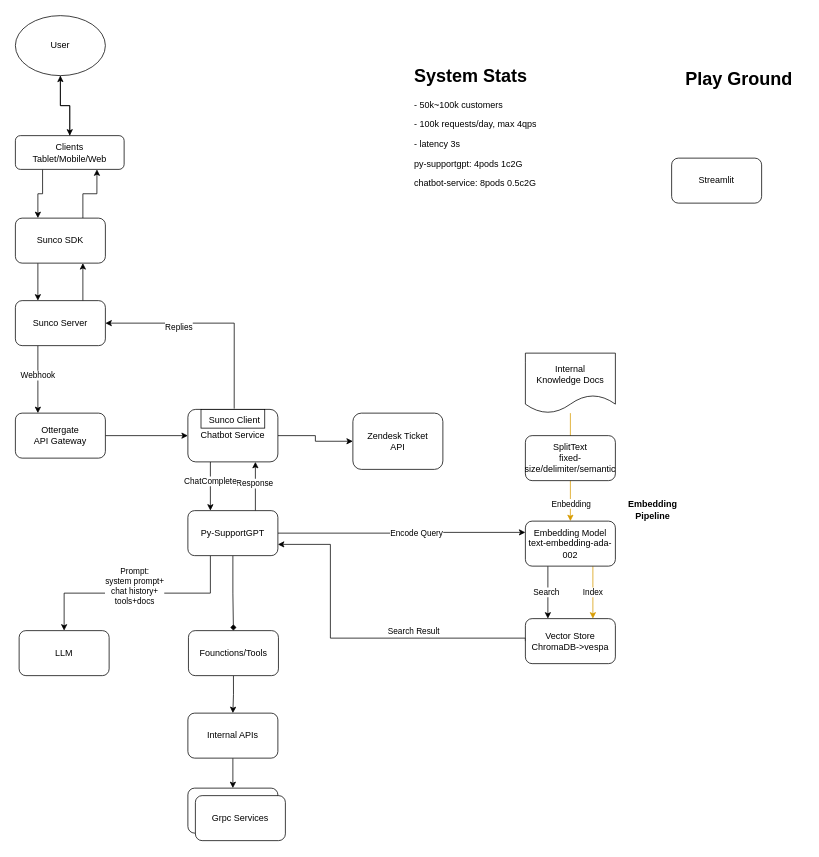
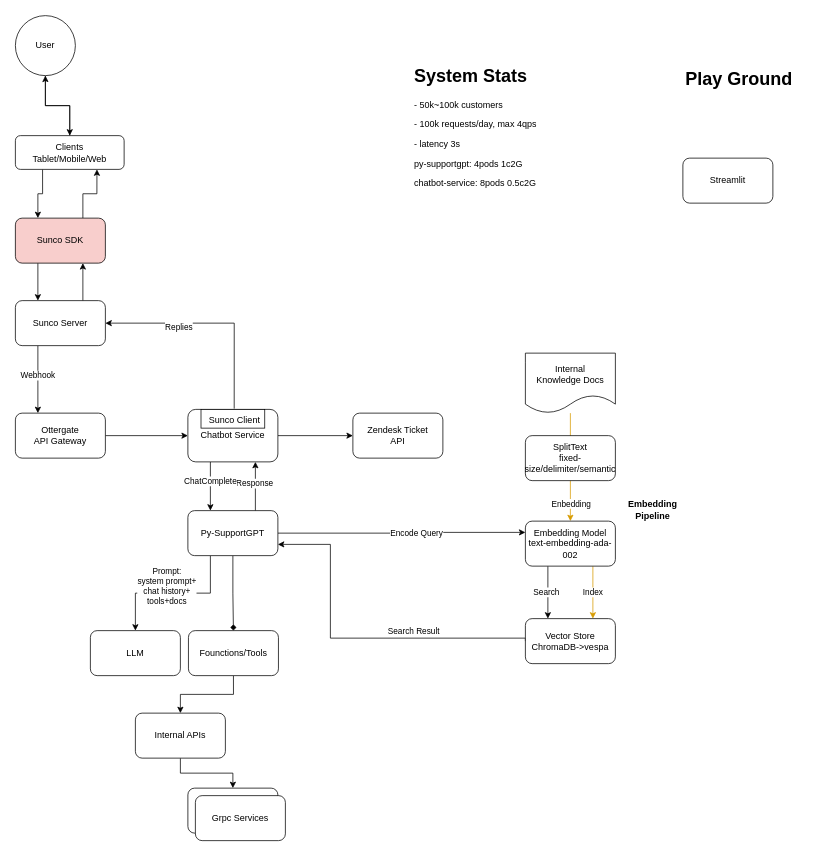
node "User": size 90x60 -> 60x60
node "Streamlit": moved (717, 180) -> (728, 180)
node "Sunco SDK": fillcolor #ffffff -> #f8cecc
node "Zendesk Ticket API": size 90x56 -> 90x45
node "LLM": moved (64, 653) -> (135, 653)
node "Internal APIs": moved (233, 735) -> (180, 735)
